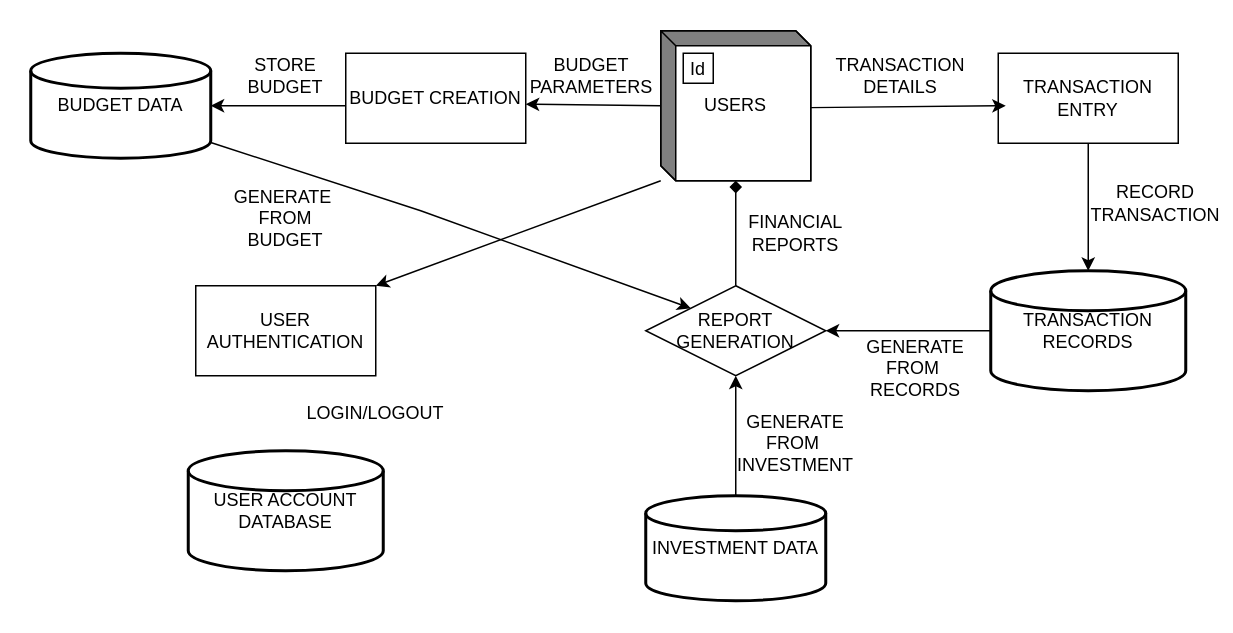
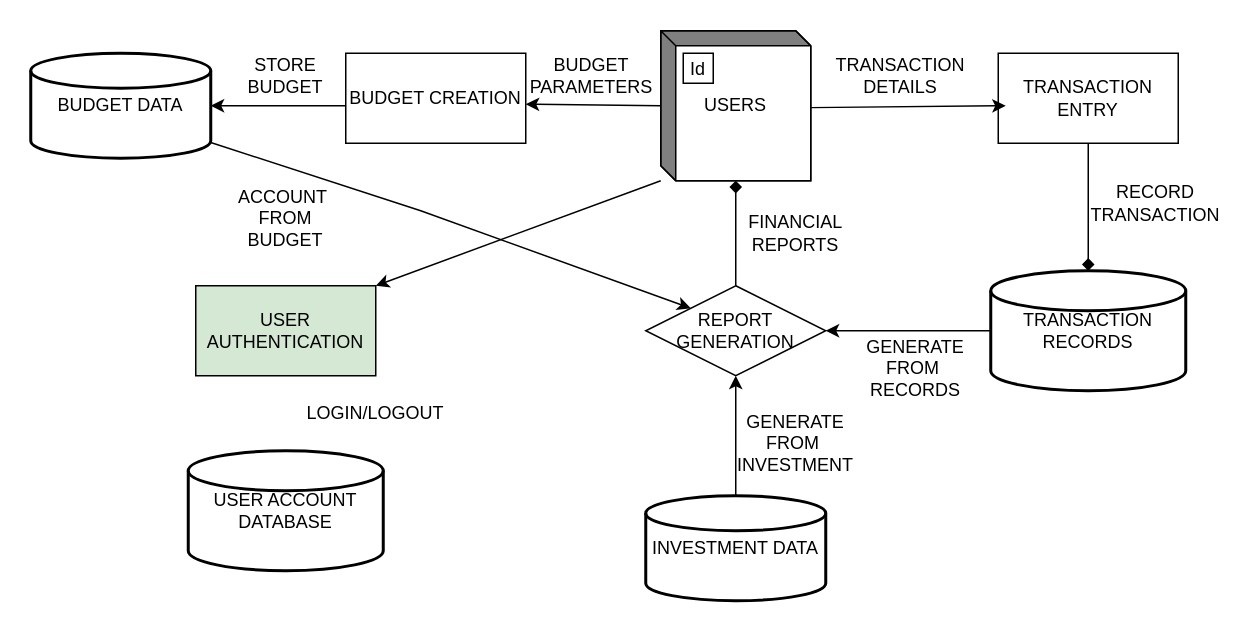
node "GENERATE FROM BUDGET": label "GENERATE FROM BUDGET" -> "ACCOUNT FROM BUDGET"
edge "TRANSACTION ENTRY" -> "TRANSACTION RECORDS": arrowhead classic -> diamond
node "USER AUTHENTICATION": fillcolor #ffffff -> #d5e8d4
